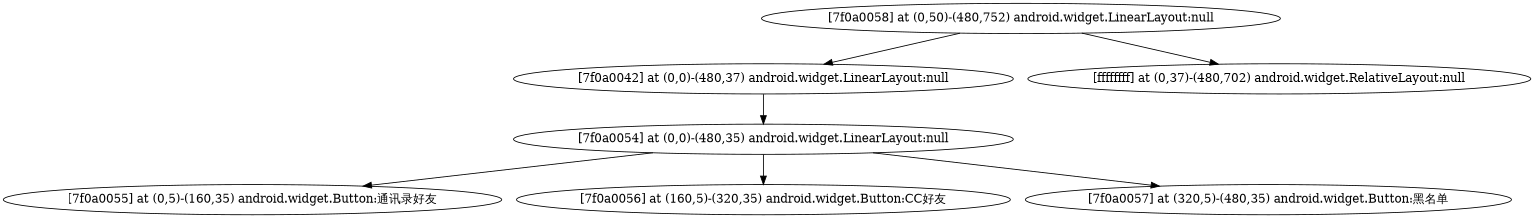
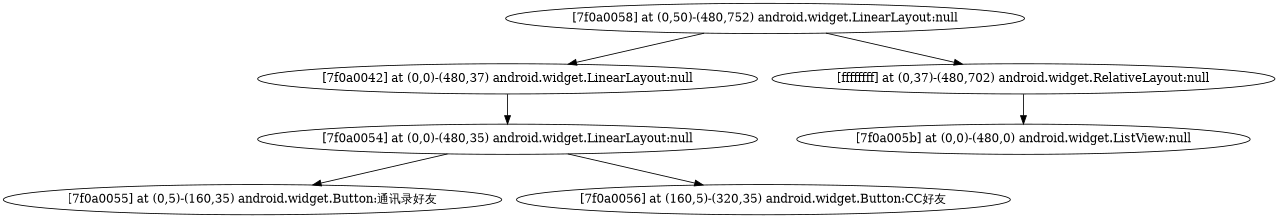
node "[7f0a005b] at (0,0)-(480,0) android.widget.ListView:null": added
node "[7f0a0057] at (320,5)-(480,35) android.widget.Button:黑名单": removed
